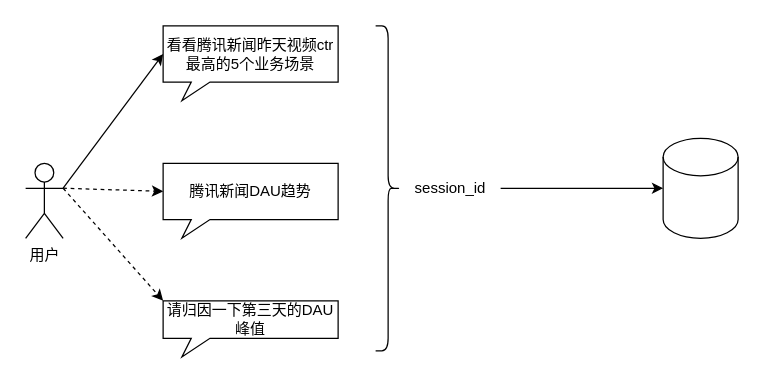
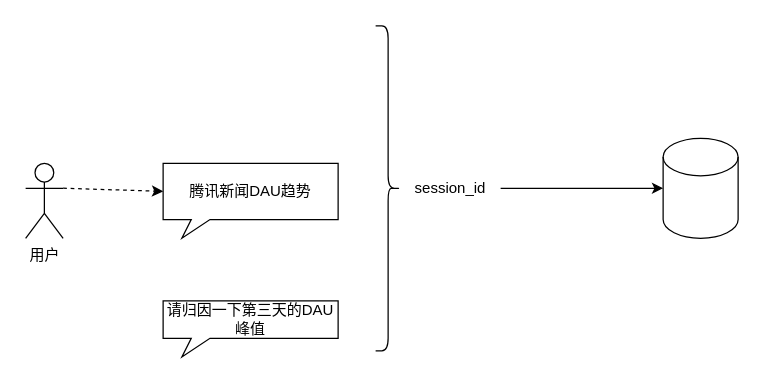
node "看看腾讯新闻昨天视频ctr最高的5个业务场景": removed
edge "用户" -> "看看腾讯新闻昨天视频ctr最高的5个业务场景": removed
edge "用户" -> "请归因一下第三天的DAU峰值": removed
